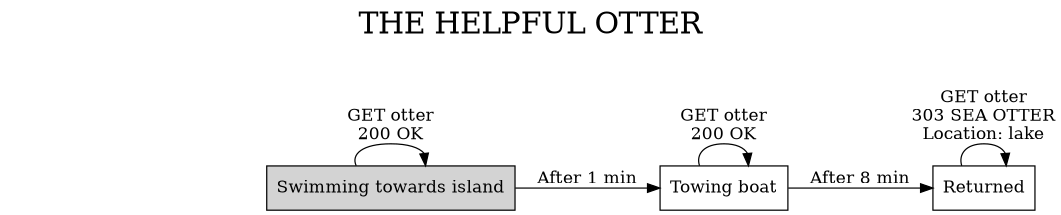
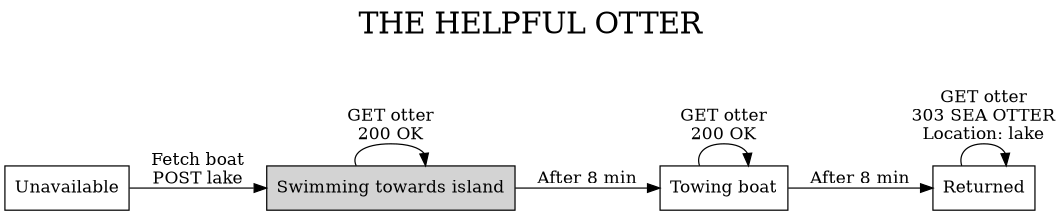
edge "Swimming towards island" -> "Towing boat": label "After 1 min" -> "After 8 min"
node "Unavailable": added
